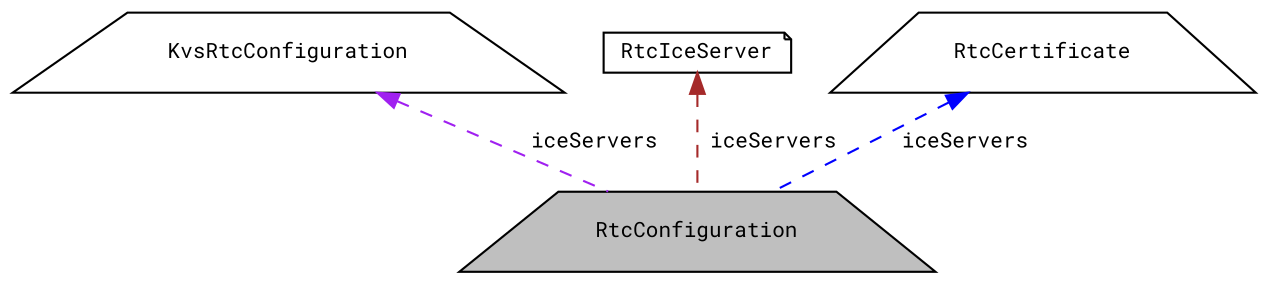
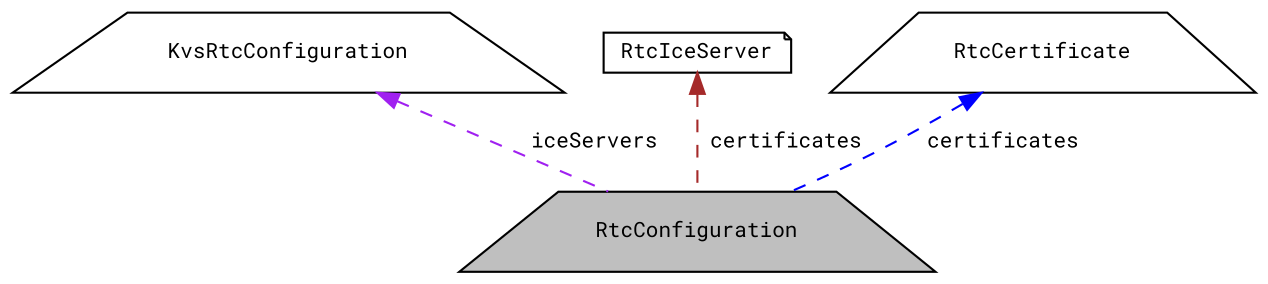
edge "RtcConfiguration" -> "RtcIceServer": label " iceServers" -> " certificates"
edge "RtcConfiguration" -> "RtcCertificate": label " iceServers" -> " certificates"
